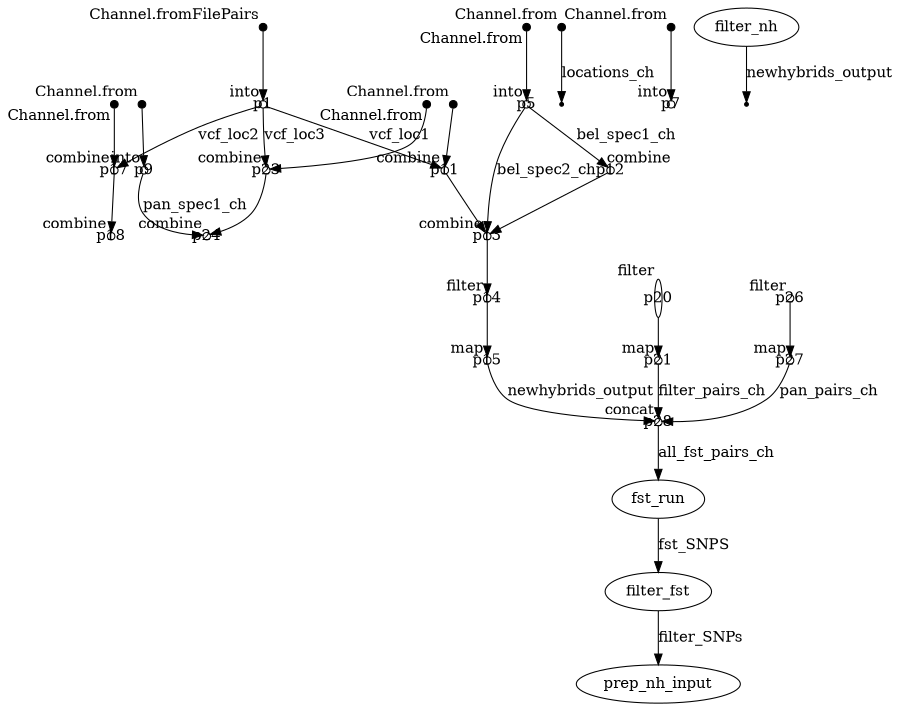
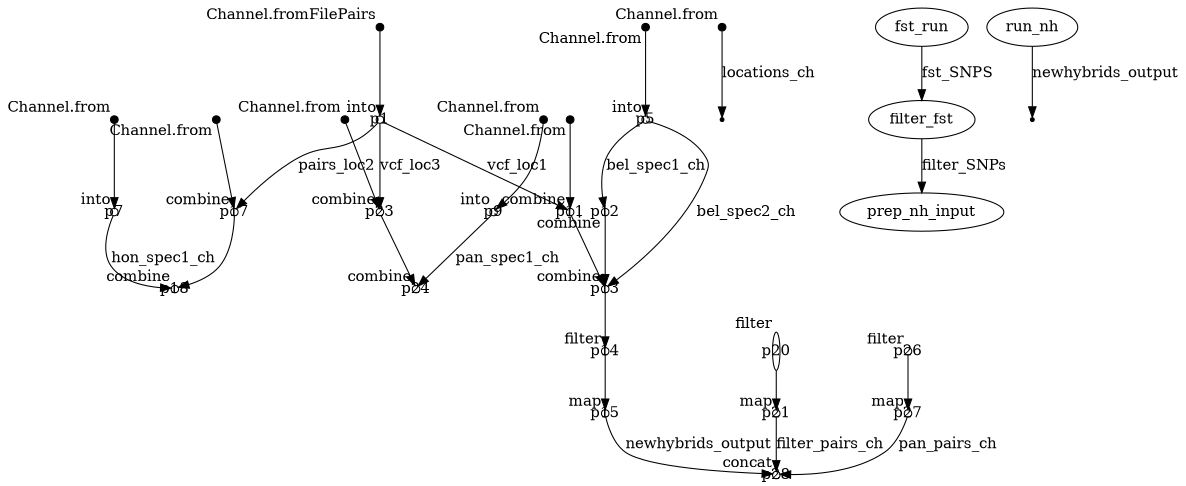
node "filter_nh": label "filter_nh" -> "run_nh"
edge "p1 into" -> "p17 combine": label "vcf_loc2" -> "pairs_loc2"
edge "p7 into" -> "p18 combine": added, label "hon_spec1_ch"
edge "p28 concat" -> "fst_run": removed, label "all_fst_pairs_ch"
